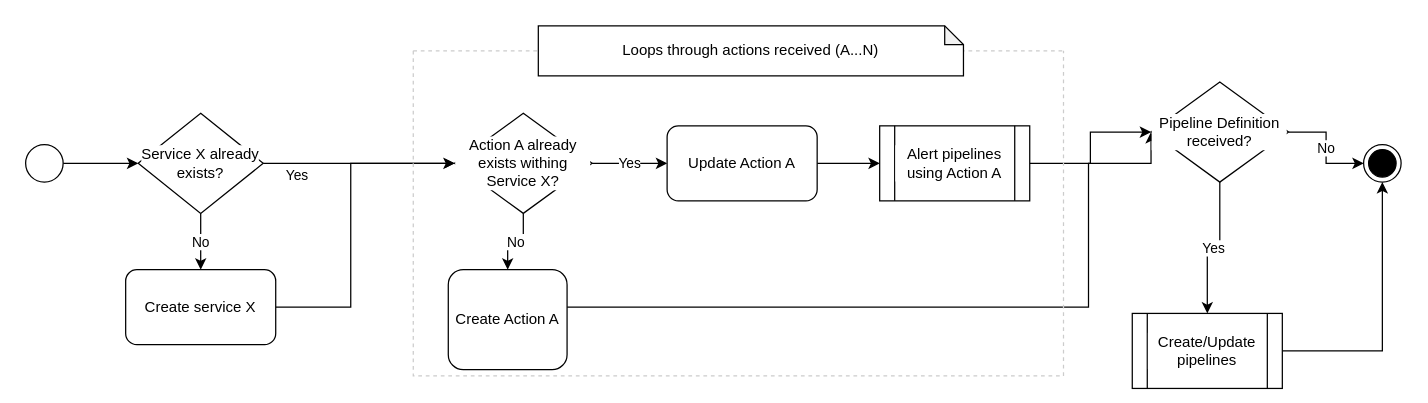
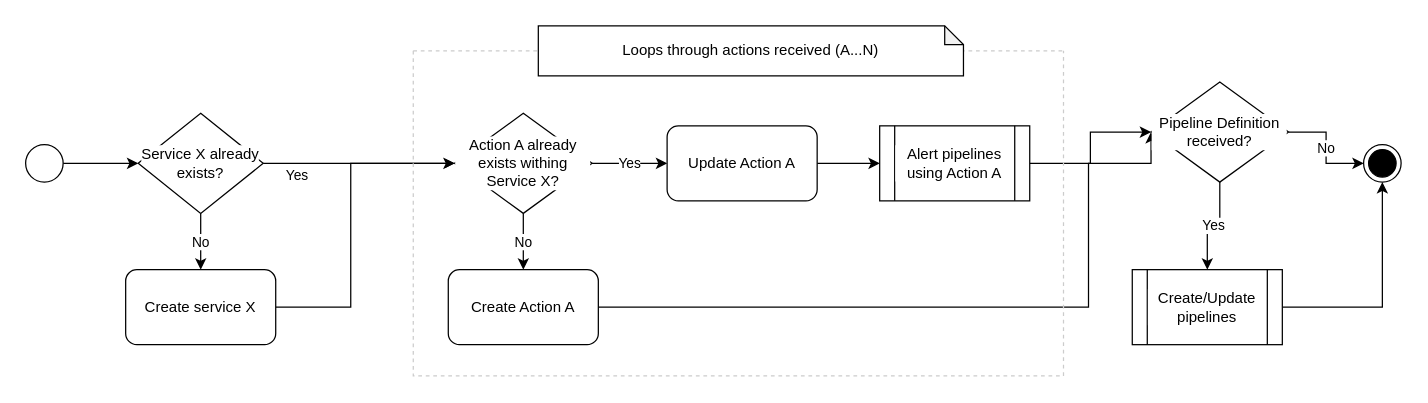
node "Create Action A": size 119x100 -> 150x75
node "Create/Update pipelines": moved (1207, 351) -> (1207, 307)
